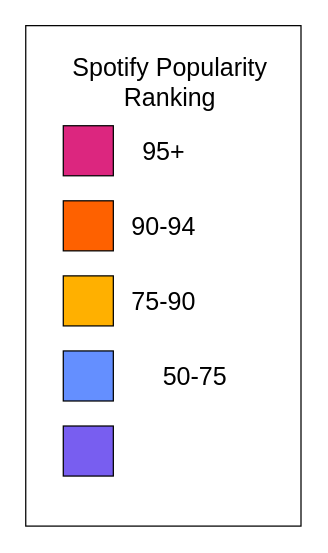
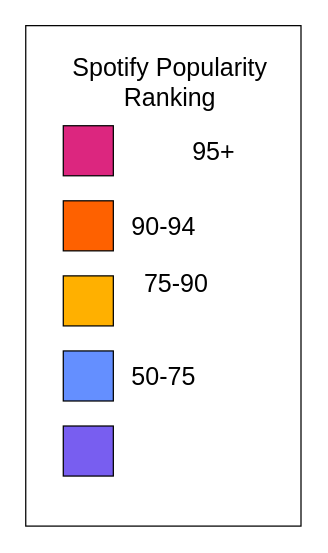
node "95+": moved (163, 151) -> (213, 151)
node "75-90": moved (163, 301) -> (176, 282)
node "50-75": moved (194, 376) -> (163, 376)
